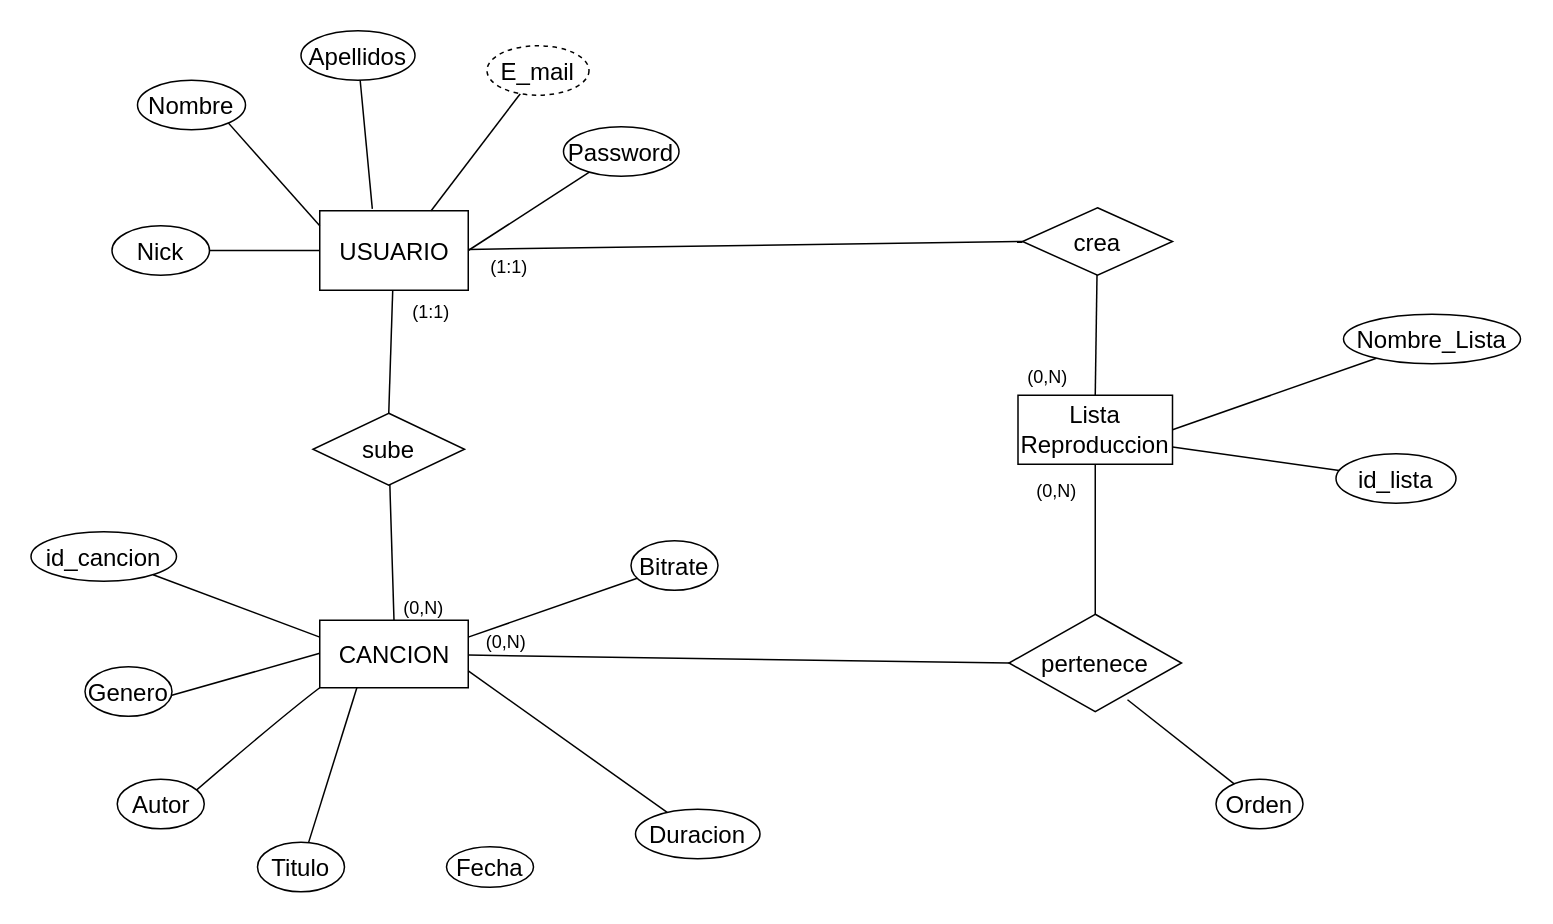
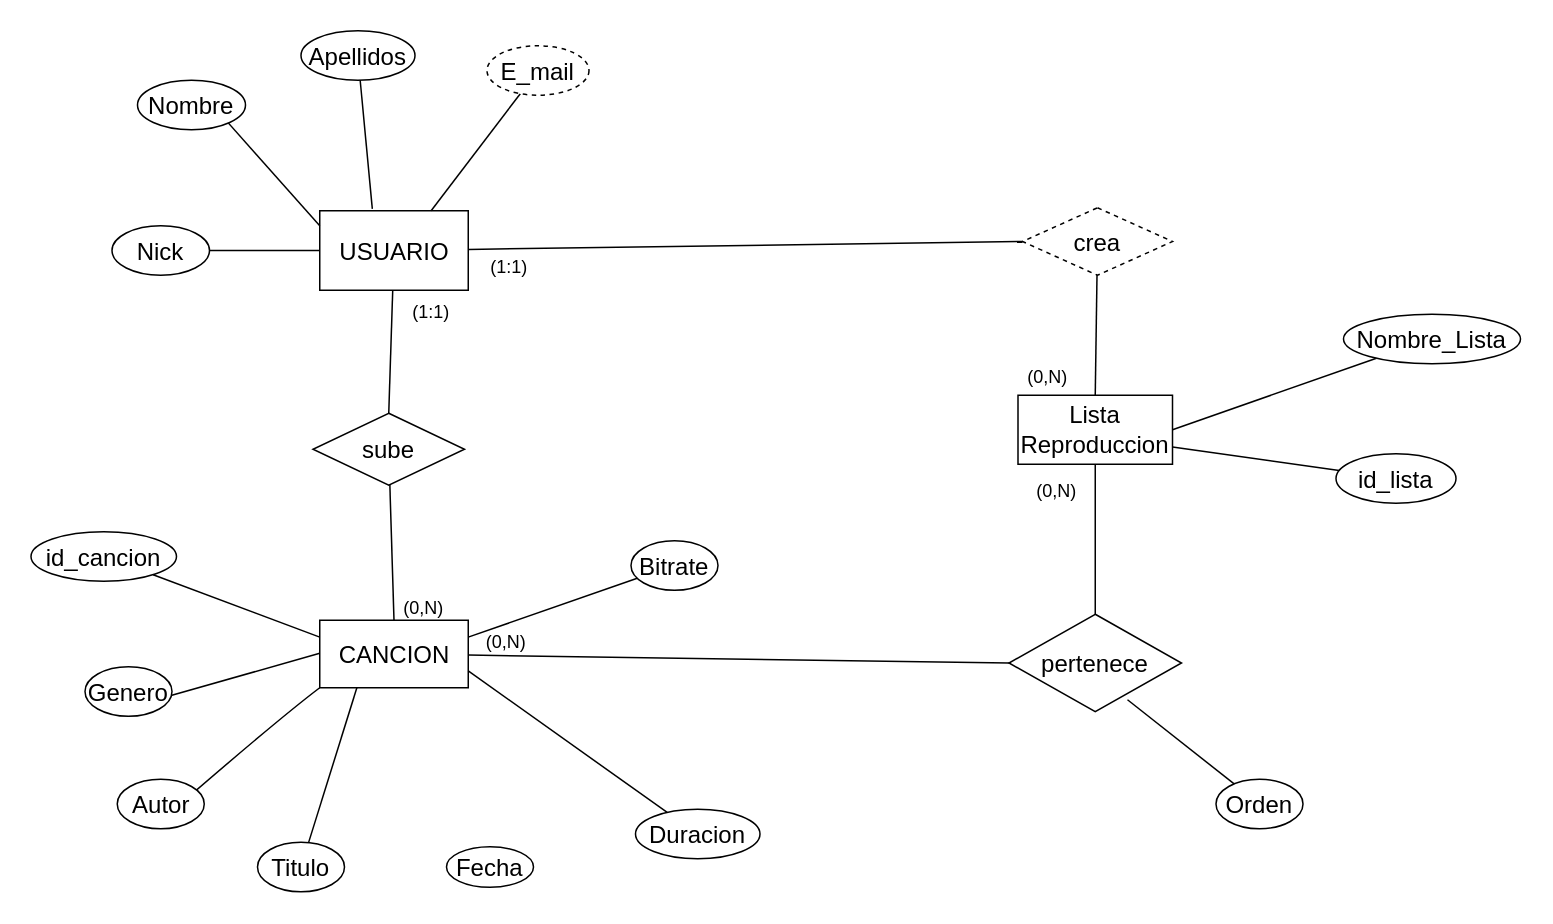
node "Password": removed
edge "Password" -- "USUARIO": removed
node "crea": style solid -> dashed
